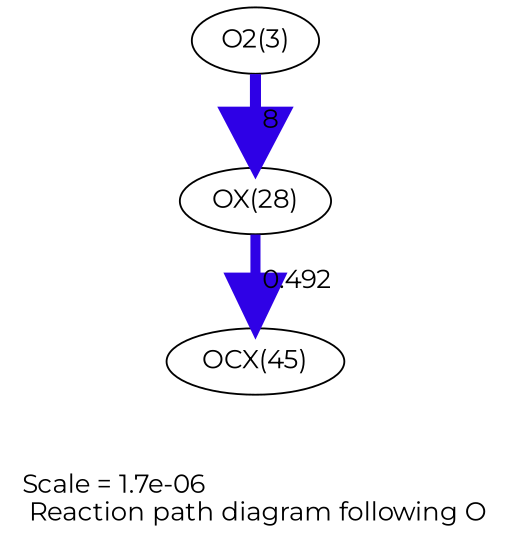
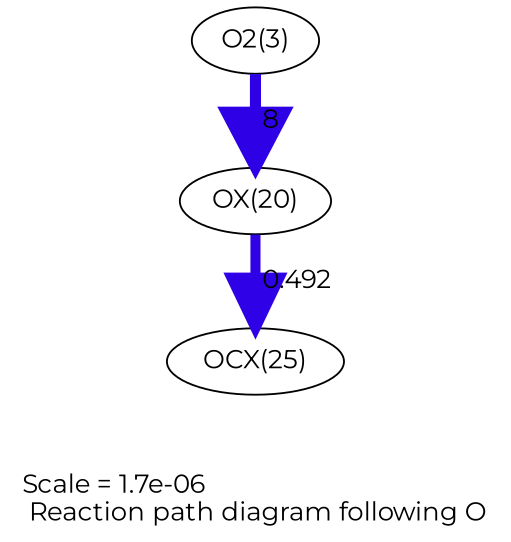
node "OX(28)": label "OX(28)" -> "OX(20)"
node "OCX(45)": label "OCX(45)" -> "OCX(25)"
